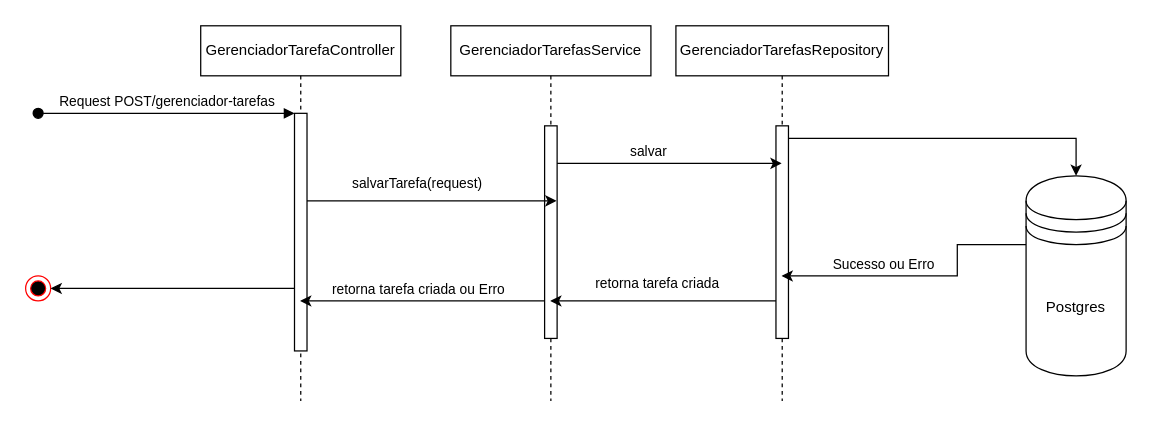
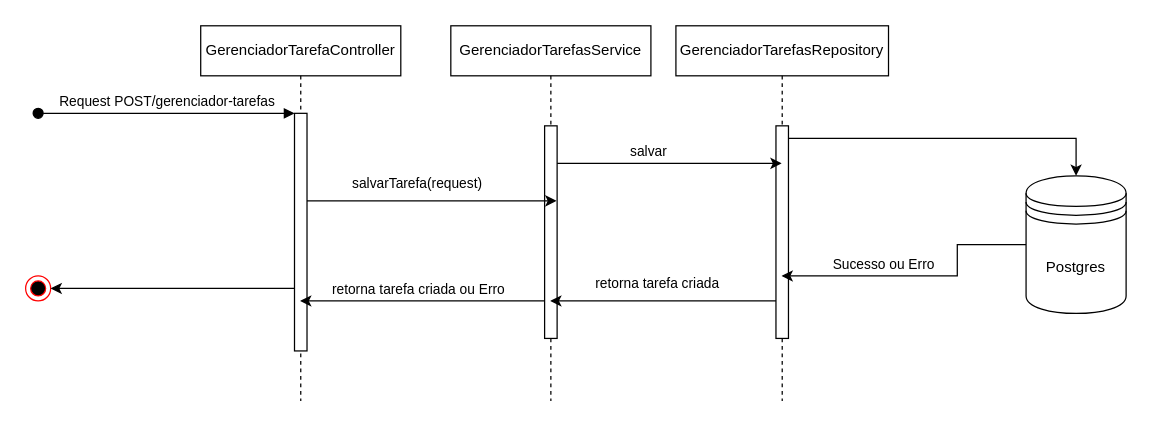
node "Postgres": size 100x200 -> 100x138
